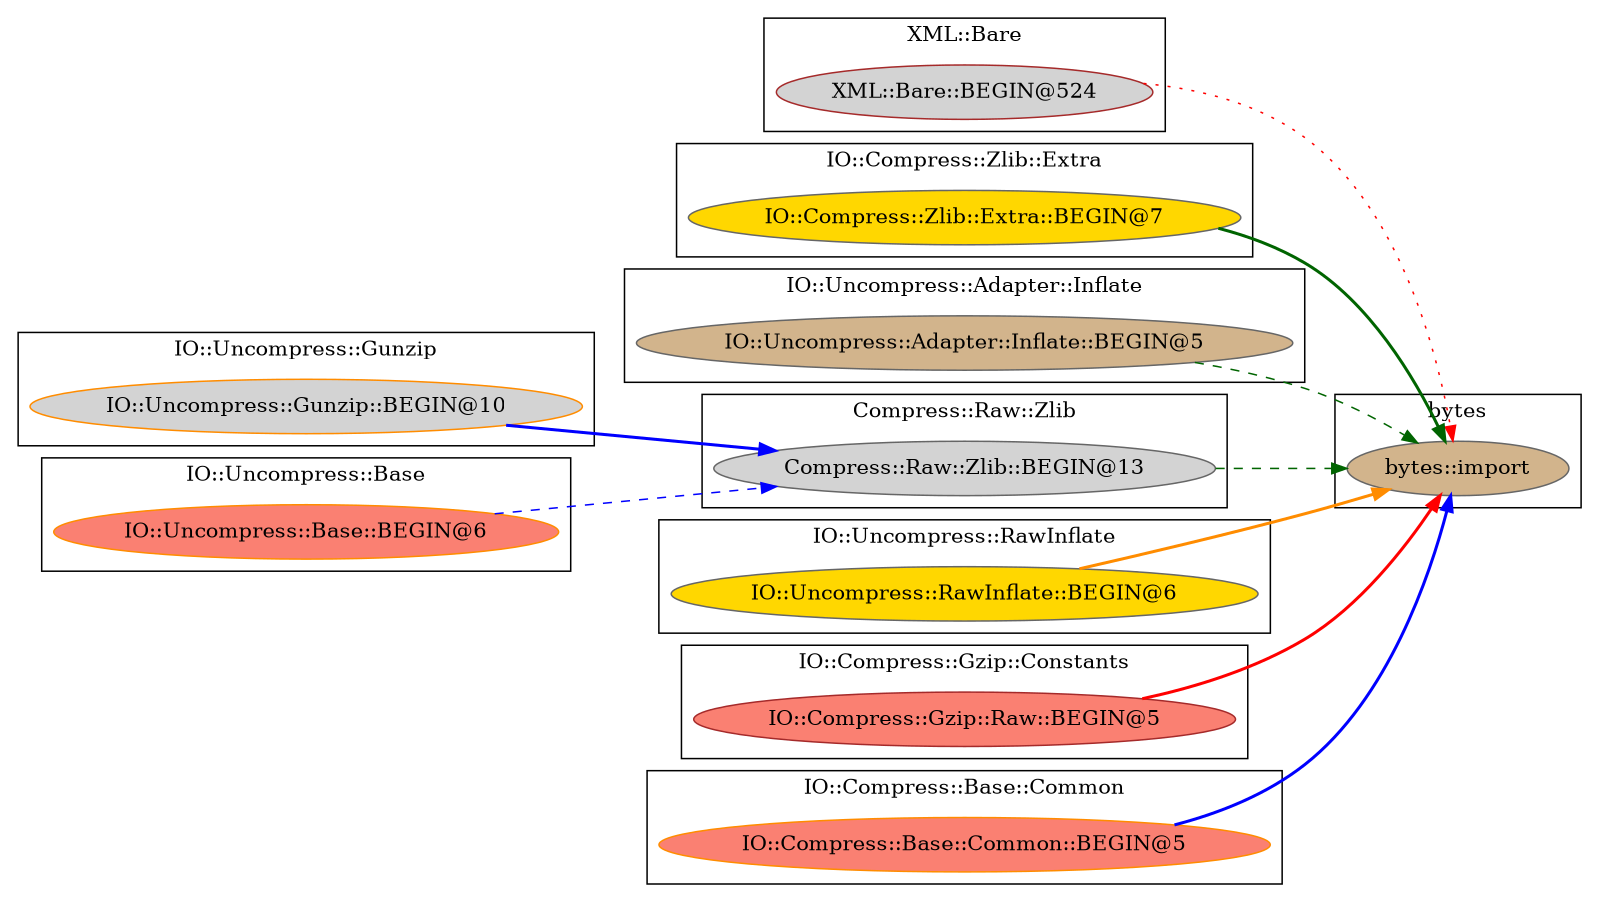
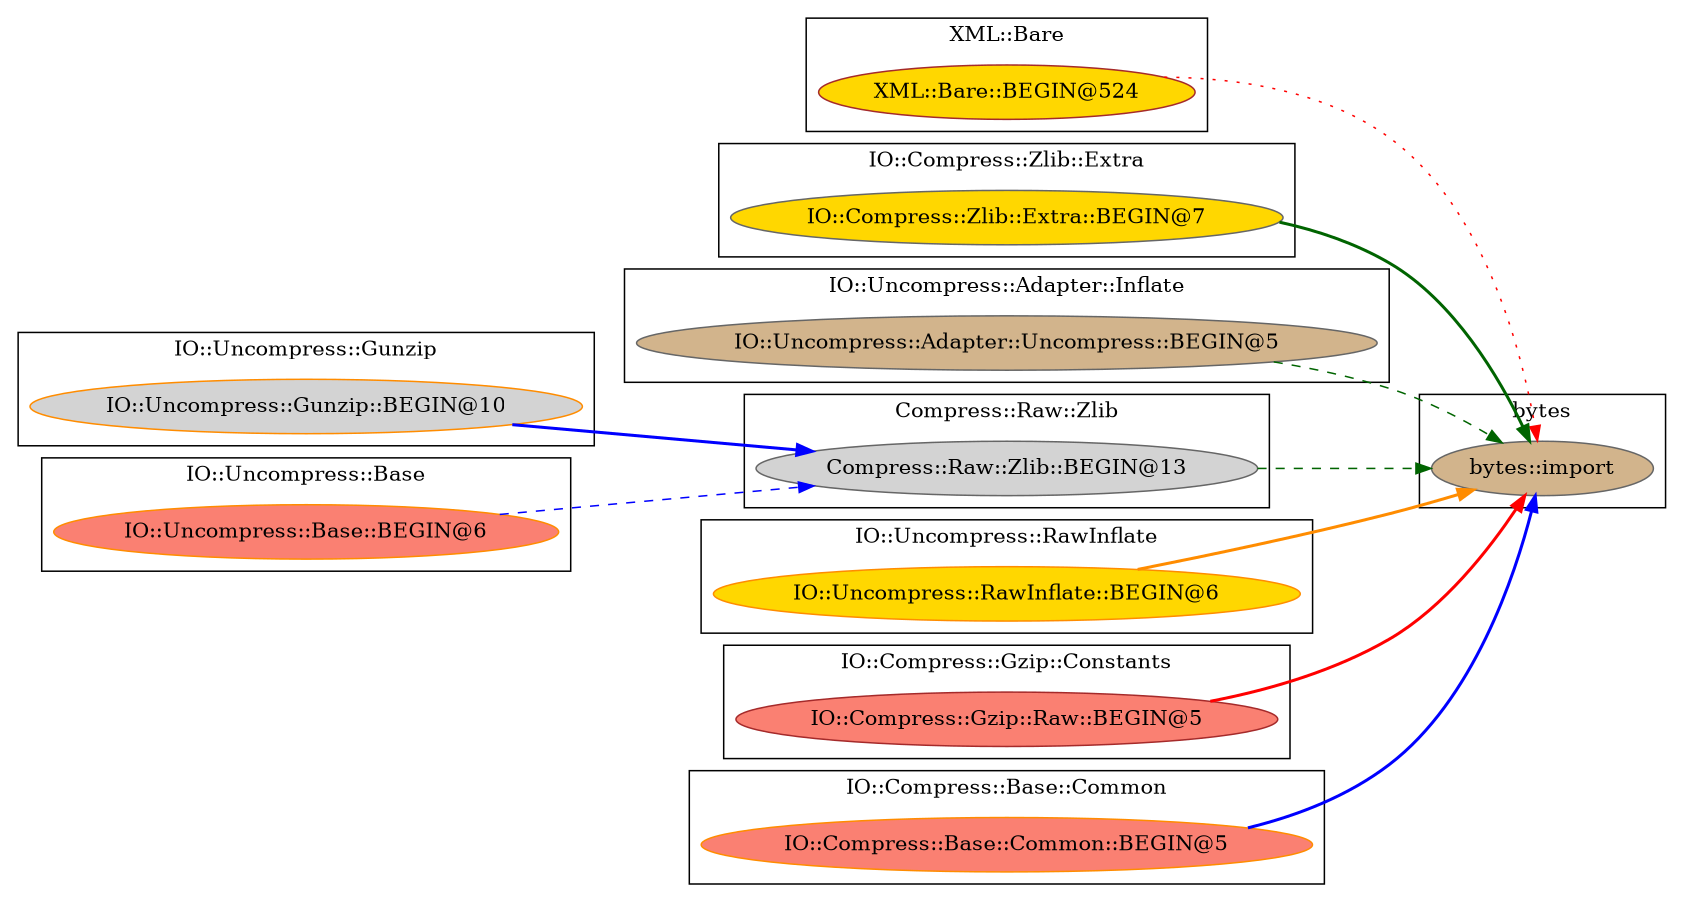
node "XML::Bare::BEGIN@524": fillcolor lightgrey -> gold
node "IO::Uncompress::Adapter::Inflate::BEGIN@5": label "IO::Uncompress::Adapter::Inflate::BEGIN@5" -> "IO::Uncompress::Adapter::Uncompress::BEGIN@5"
node "IO::Uncompress::RawInflate::BEGIN@6": color gray40 -> darkorange
